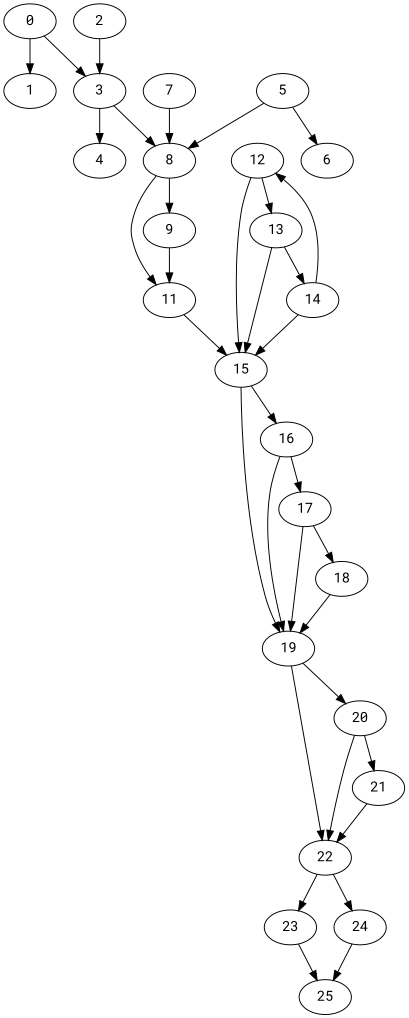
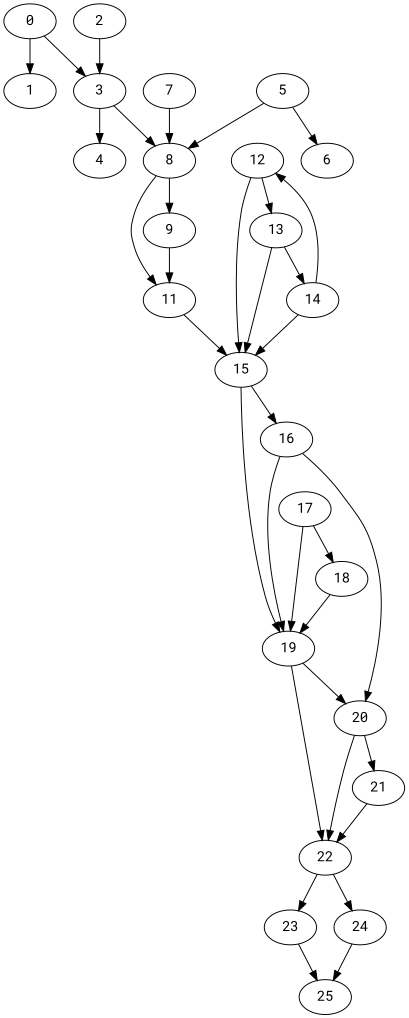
edge "16" -> "17": now "16" -> "20"
